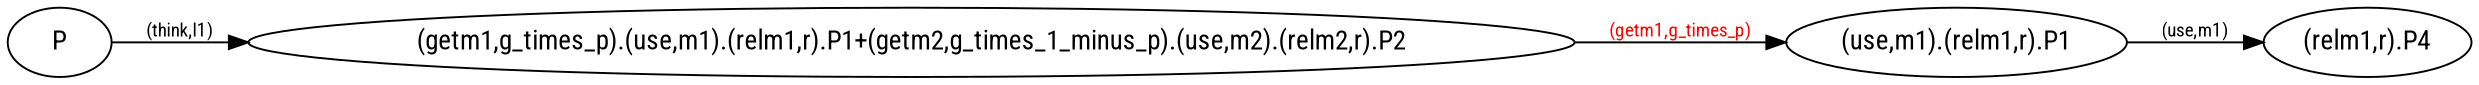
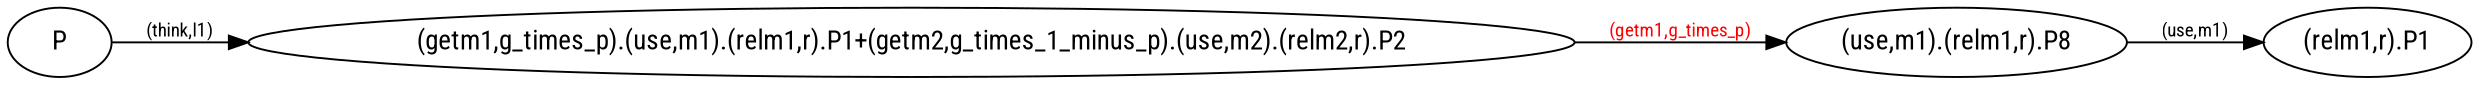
node "(use,m1).(relm1,r).P1": label "(use,m1).(relm1,r).P1" -> "(use,m1).(relm1,r).P8"
node "(relm1,r).P4": label "(relm1,r).P4" -> "(relm1,r).P1"
